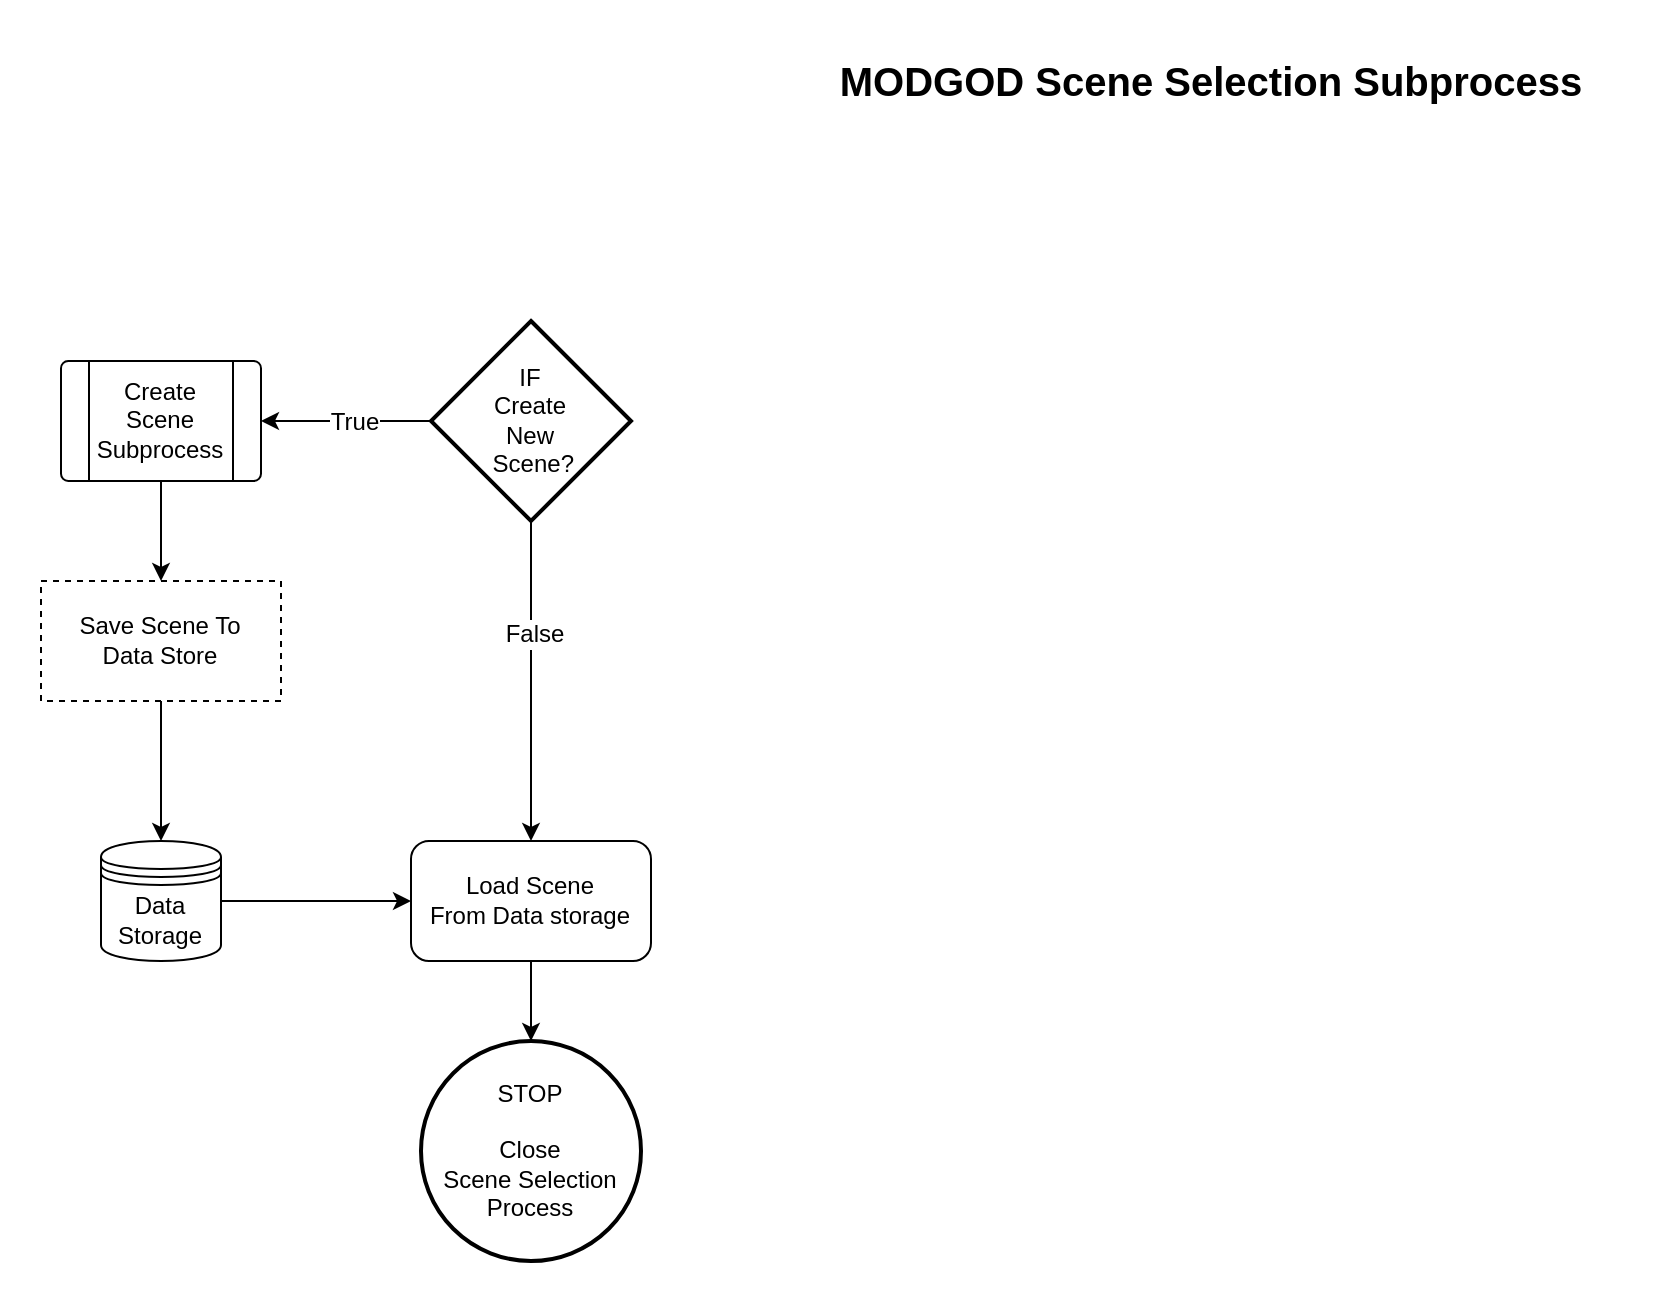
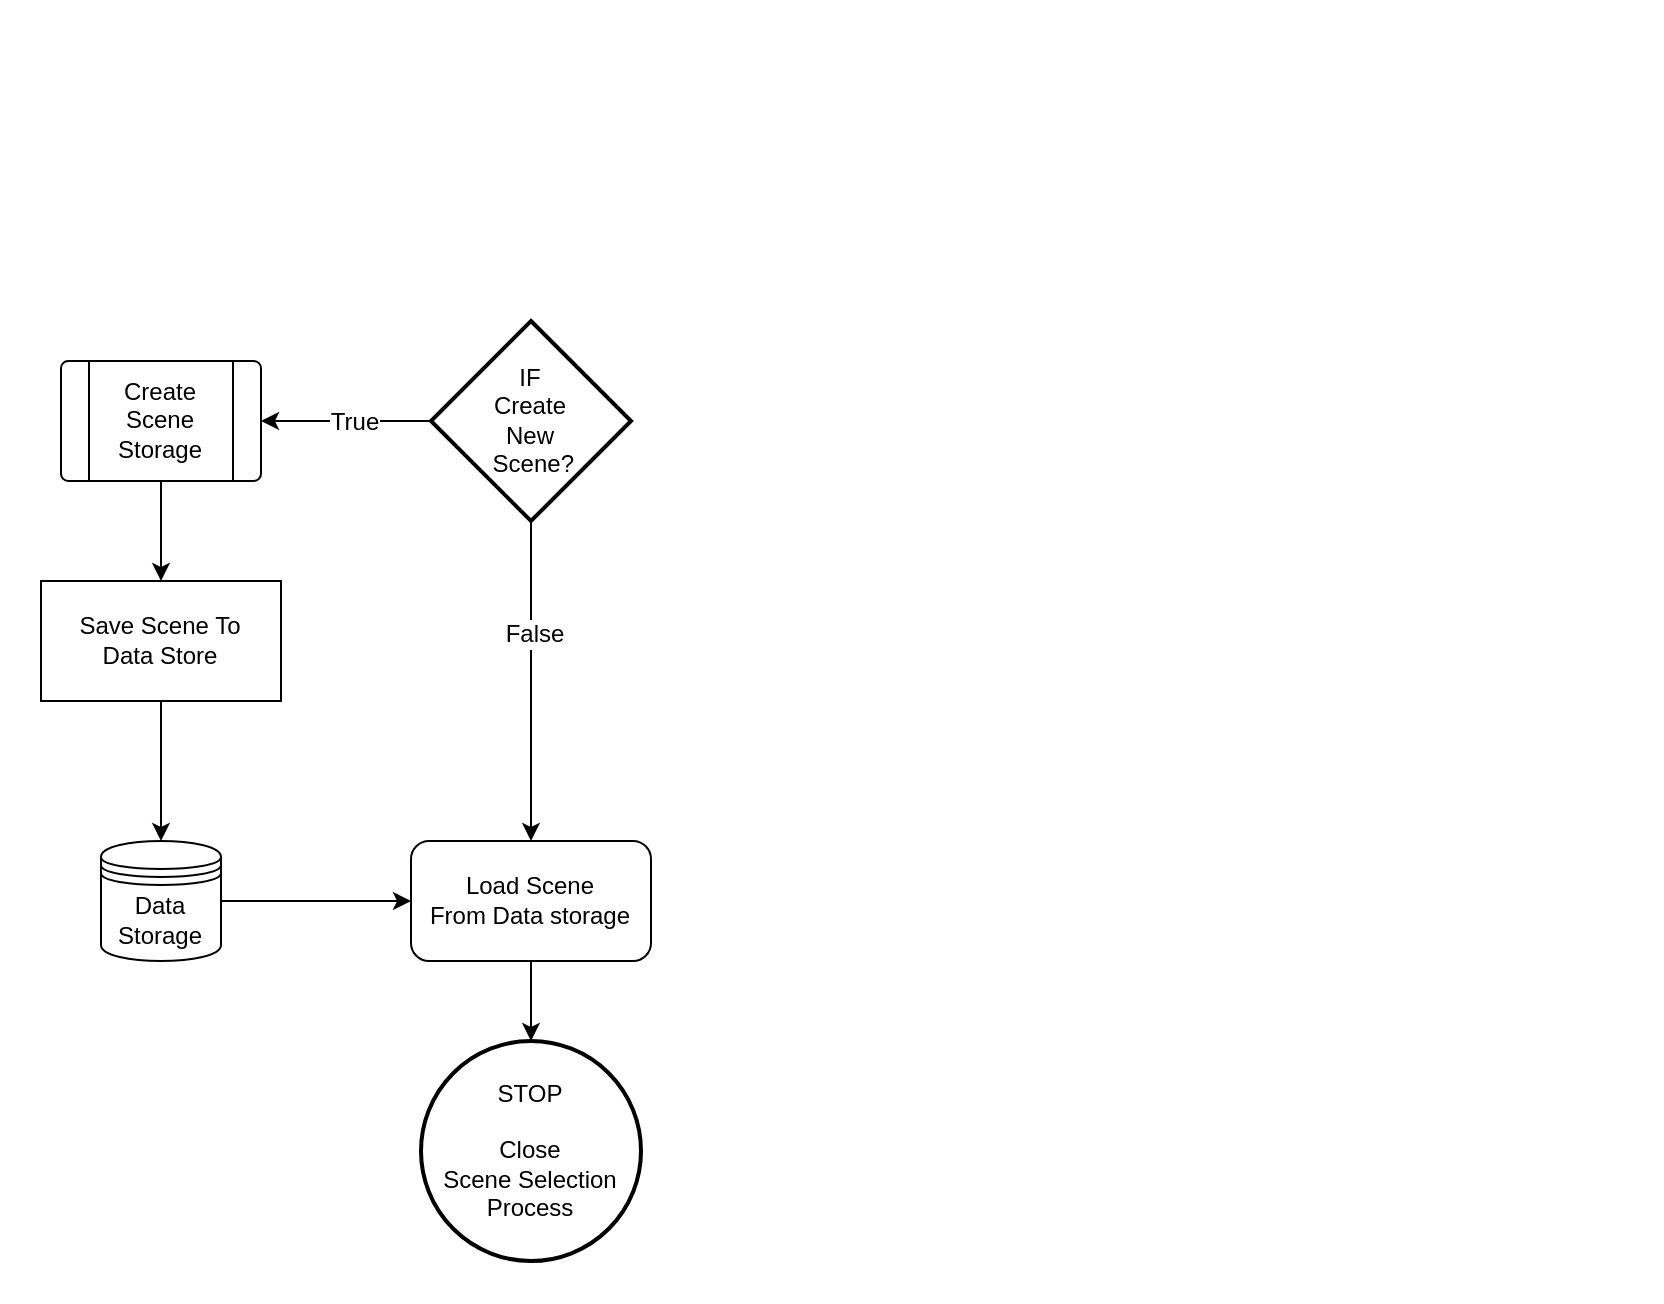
node "MODGOD Scene Selection Subprocess": removed
node "Create Scene Subprocess": label "Create Scene Subprocess" -> "Create Scene Storage"
node "Save Scene To Data Store": style dashed -> solid
